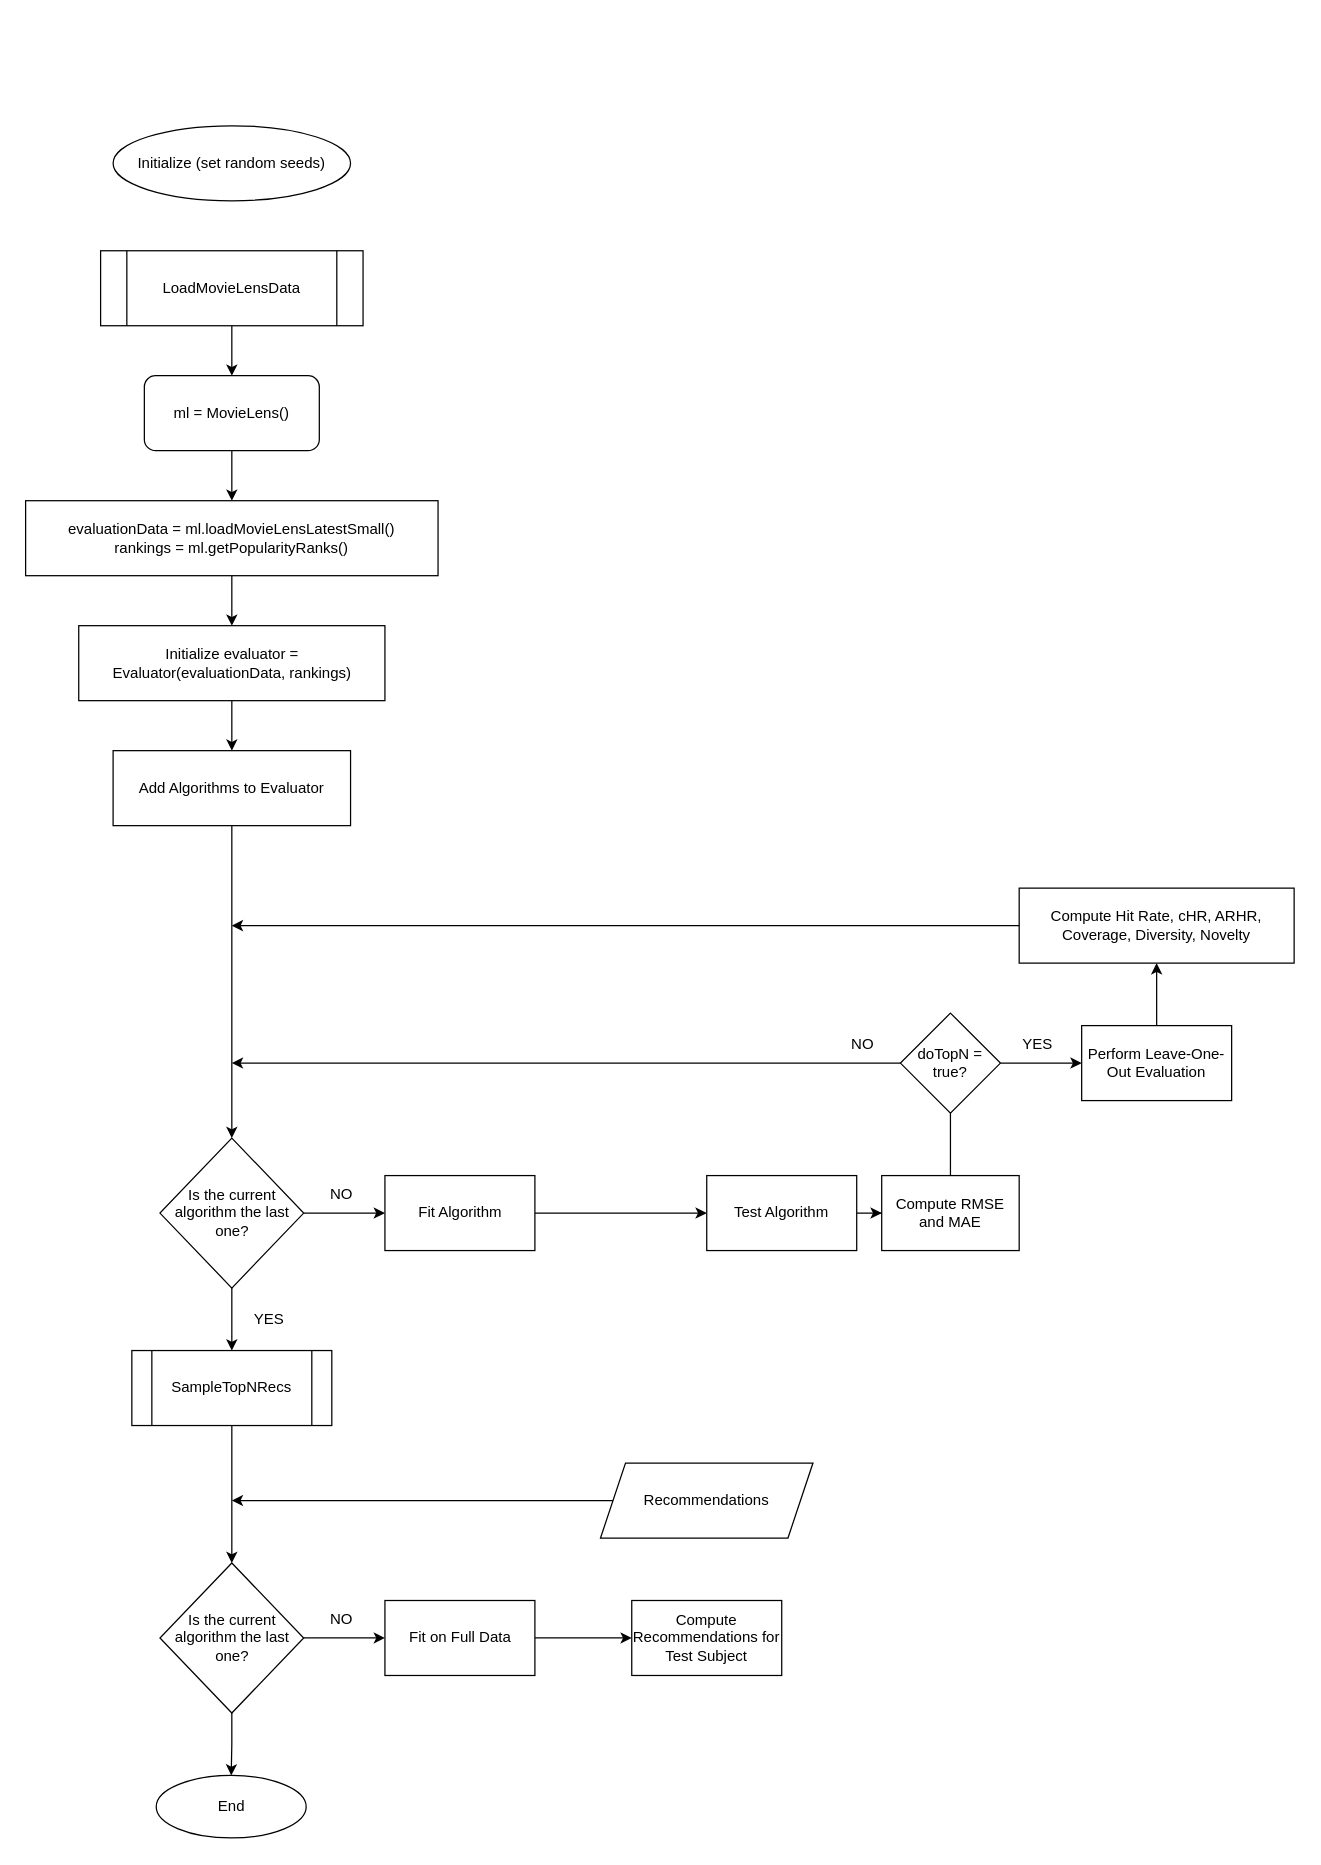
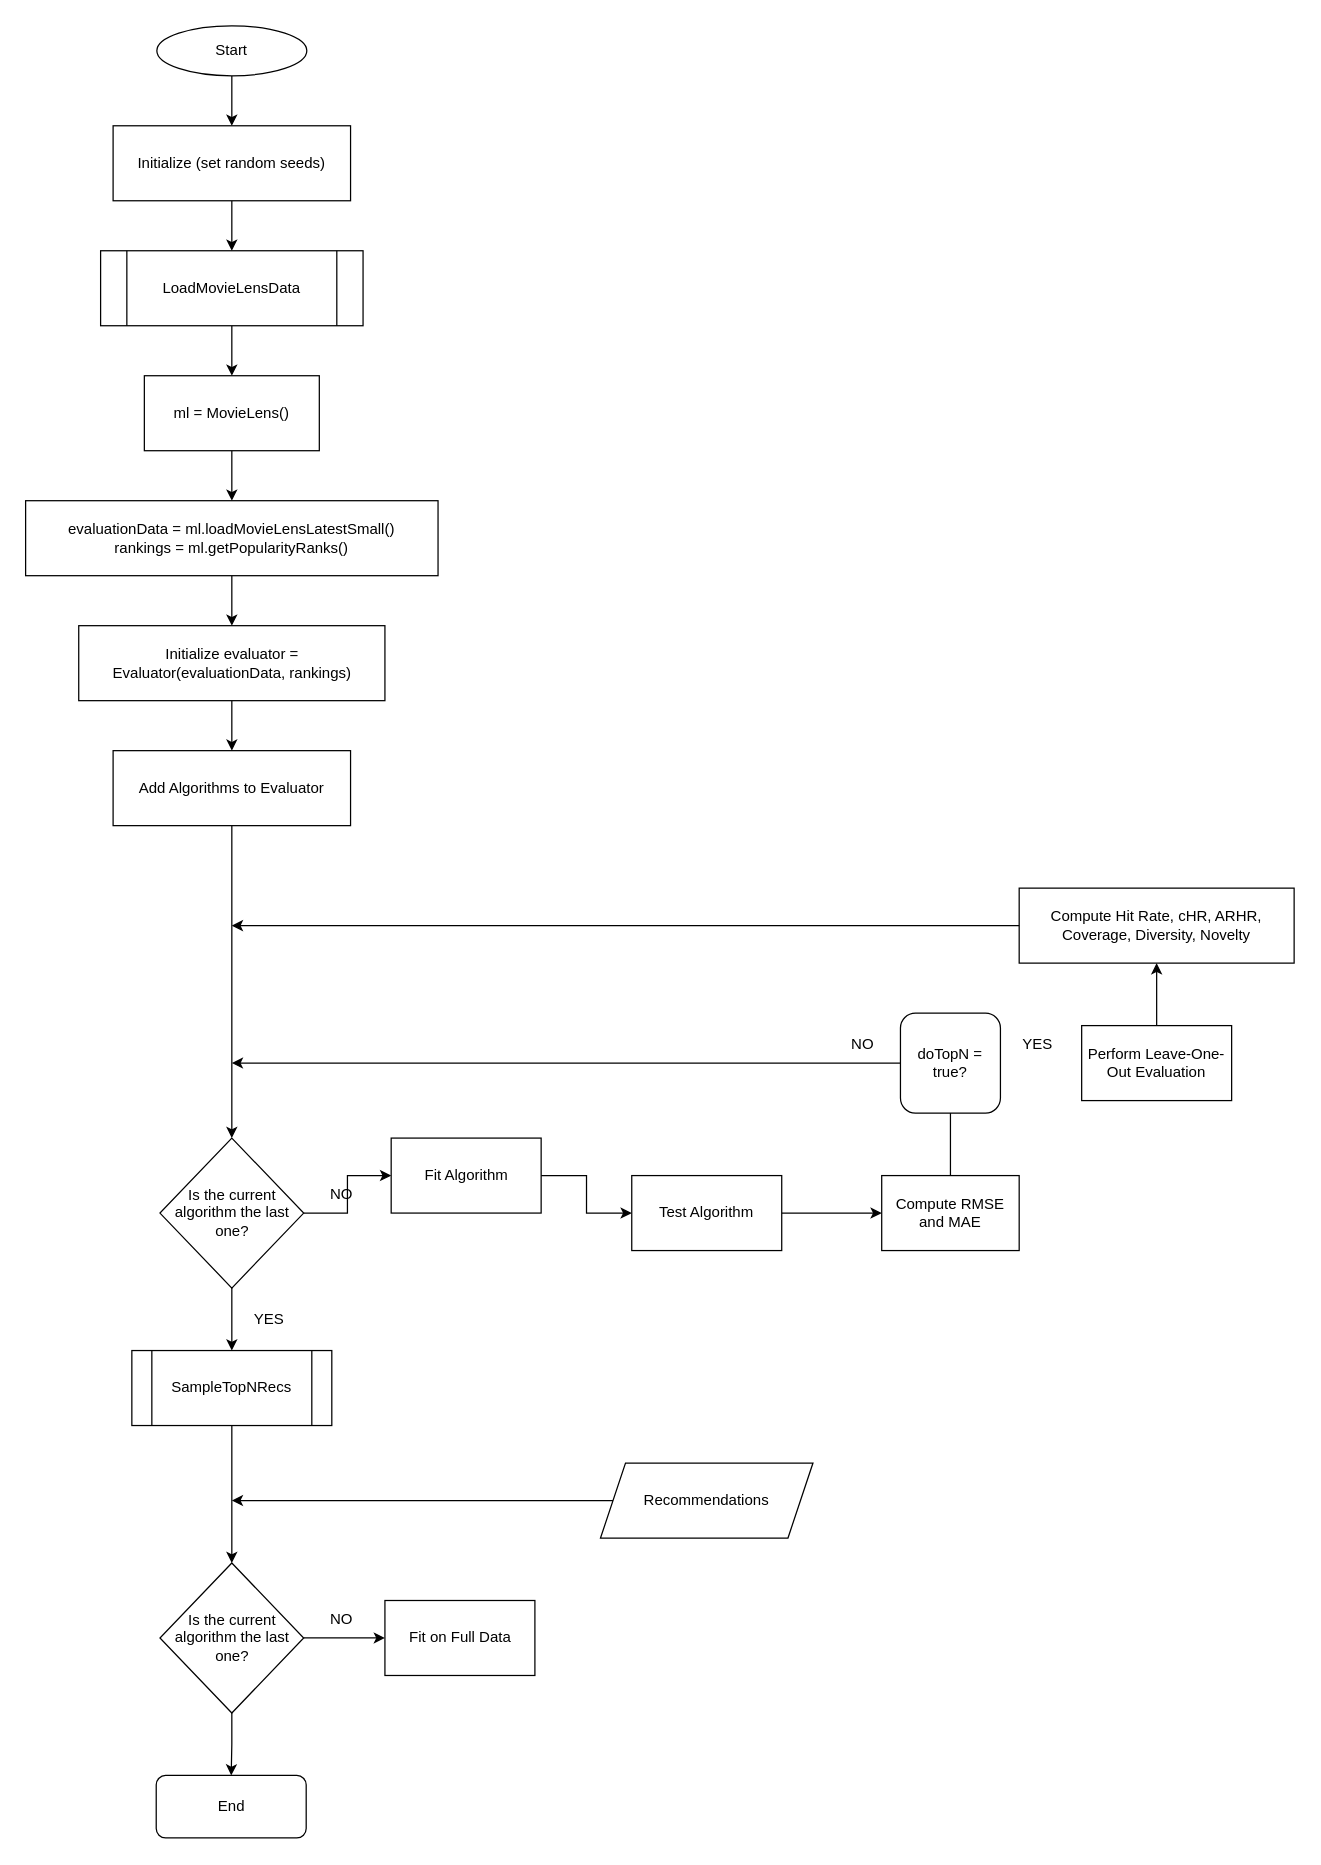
node "Start": added
edge "Start" -> "Initialize (set random seeds)": added
node "Initialize (set random seeds)": shape ellipse -> rectangle
edge "Initialize (set random seeds)" -> "LoadMovieLensData": added
node "ml = MovieLens()": shape rounded rectangle -> rectangle
node "doTopN = true?": shape diamond -> rounded rectangle
edge "doTopN = true?" -> "Perform Leave-One-Out Evaluation": removed
node "Fit Algorithm": moved (460, 1213) -> (466, 1176)
node "Test Algorithm": moved (782, 1213) -> (707, 1213)
edge "Fit on Full Data" -> "Compute Recommendations for Test Subject": removed
node "Compute Recommendations for Test Subject": removed
node "End": shape ellipse -> rounded rectangle
